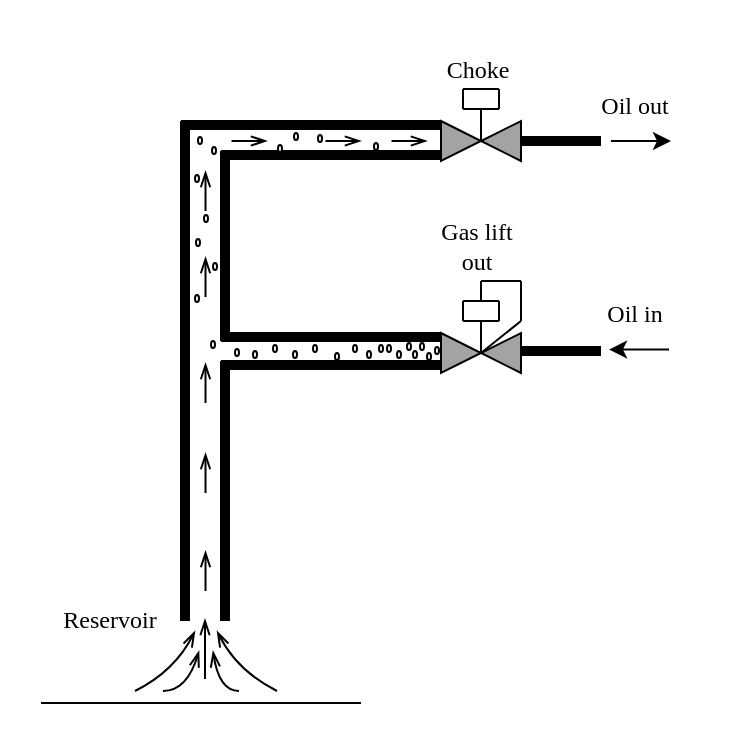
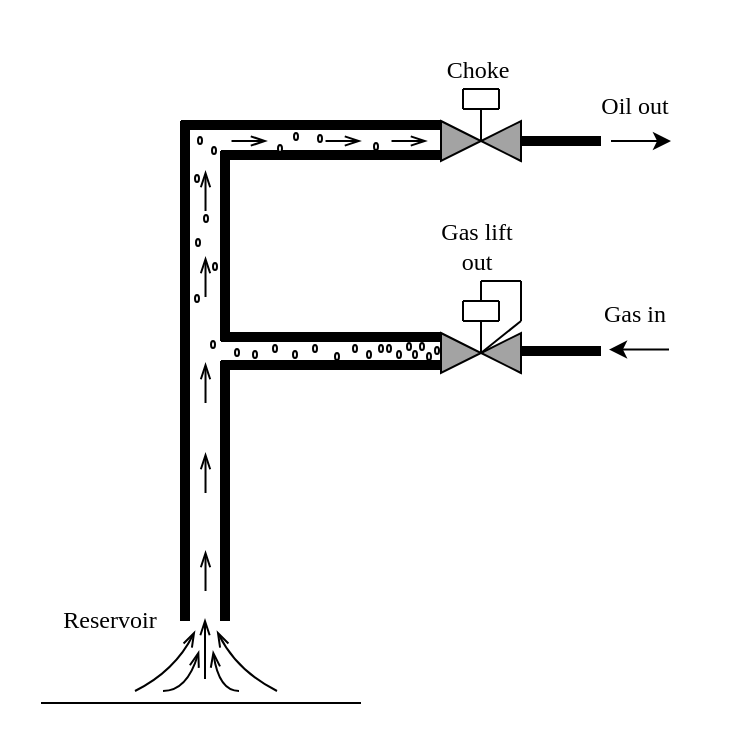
node "Oil in": label "Oil in" -> "Gas in"
